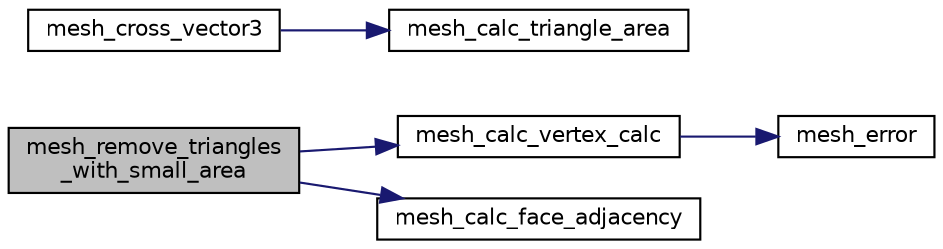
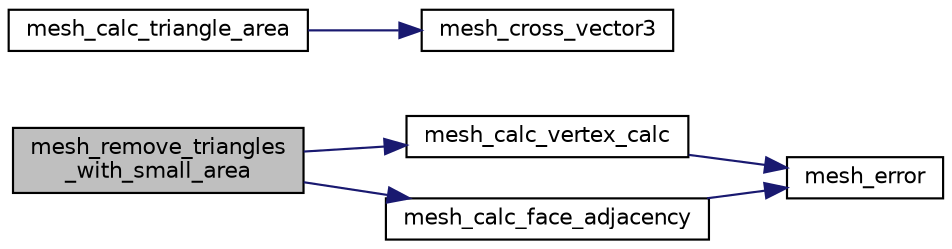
edge "mesh_cross_vector3" -> "mesh_calc_triangle_area": reversed
edge "mesh_calc_face_adjacency" -> "mesh_error": added
